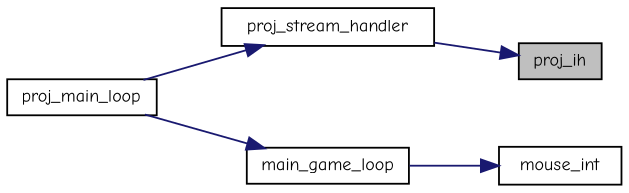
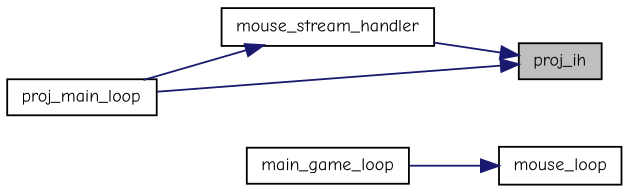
node "proj_stream_handler": label "proj_stream_handler" -> "mouse_stream_handler"
edge "proj_main_loop" -> "main_game_loop": now "proj_main_loop" -> "proj_ih"
node "mouse_int": label "mouse_int" -> "mouse_loop"
